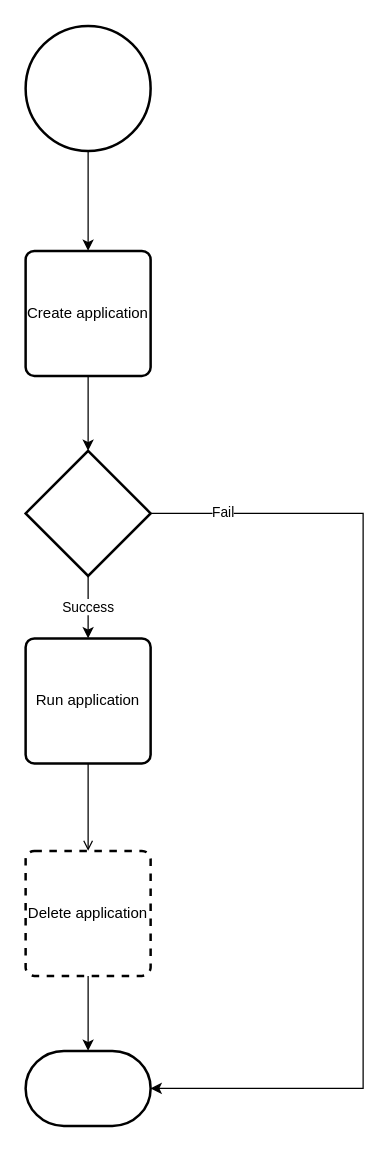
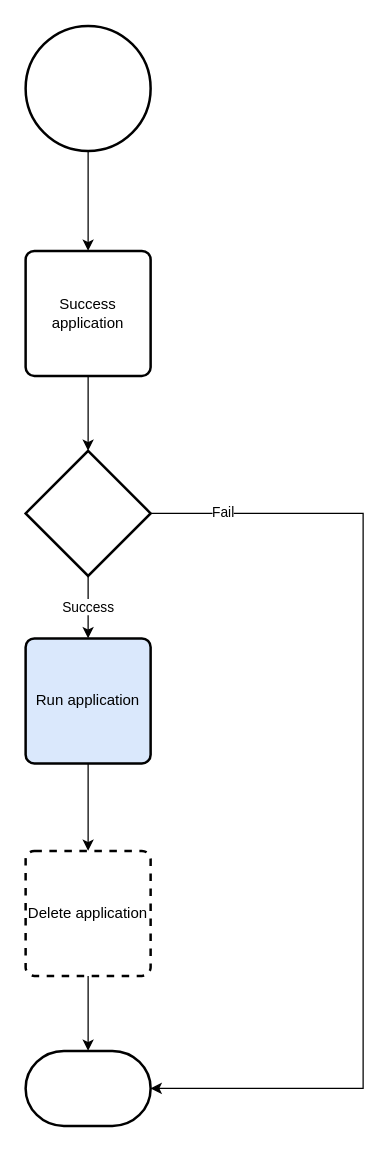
node "Create application": label "Create application" -> "Success application"
node "Run application": fillcolor #ffffff -> #dae8fc
edge "Run application" -> "Delete application": arrowhead open -> classic
